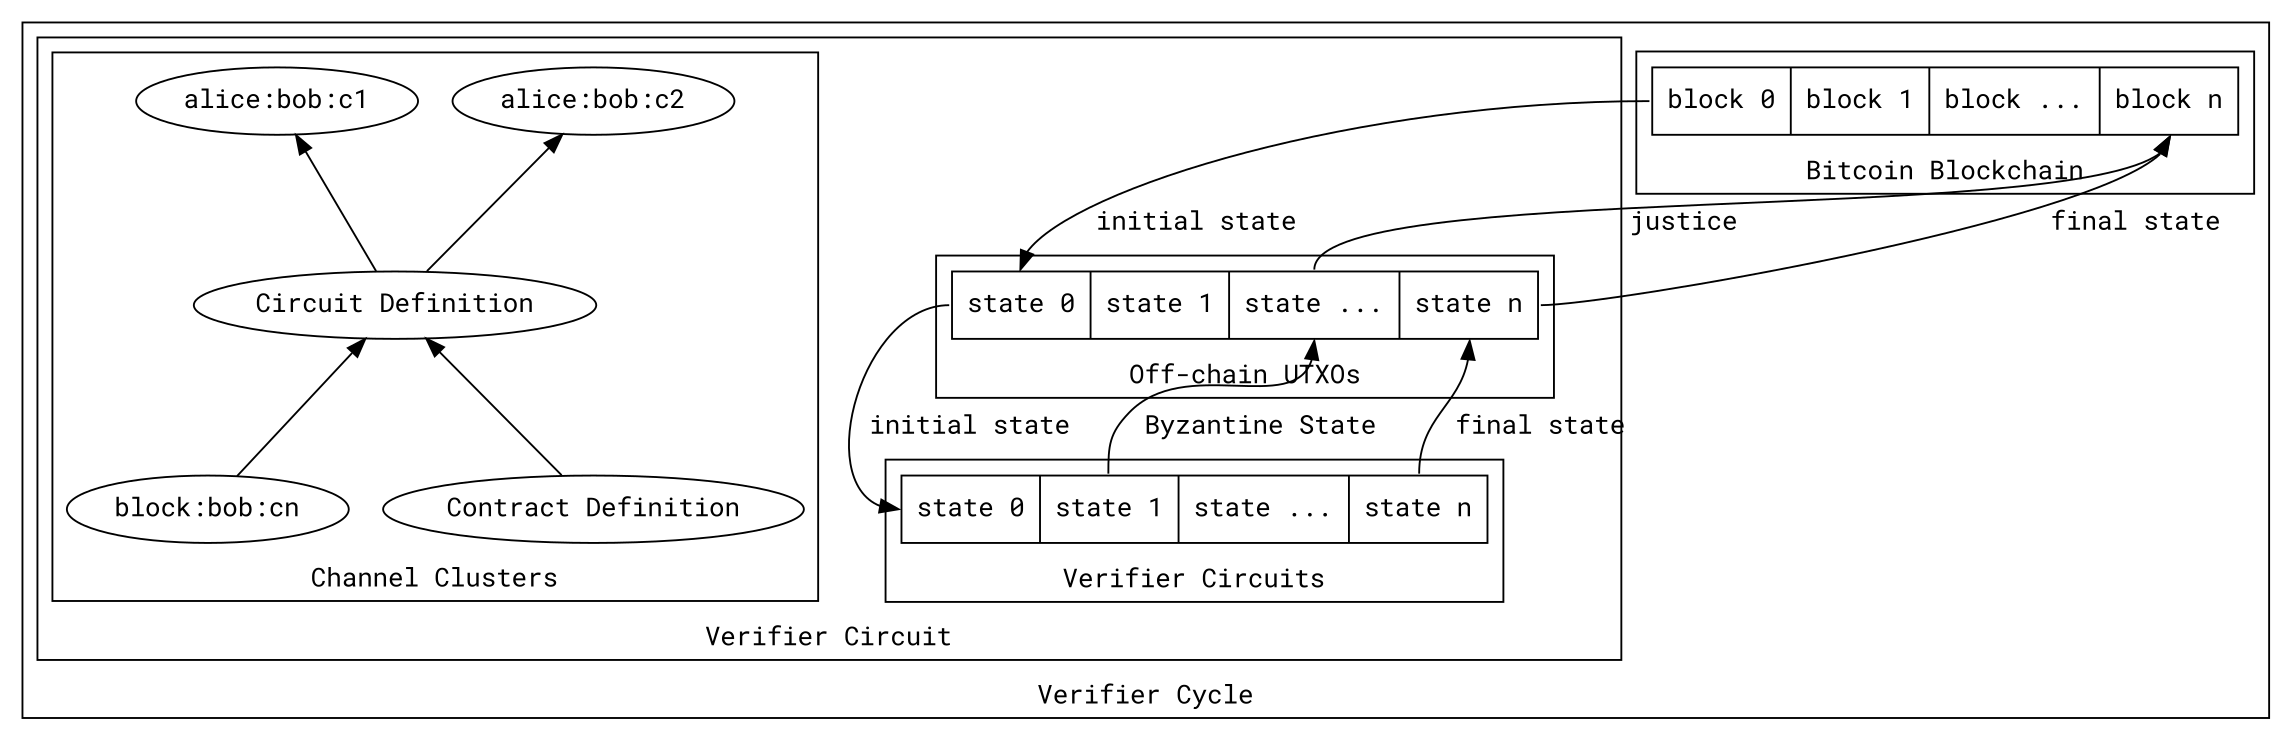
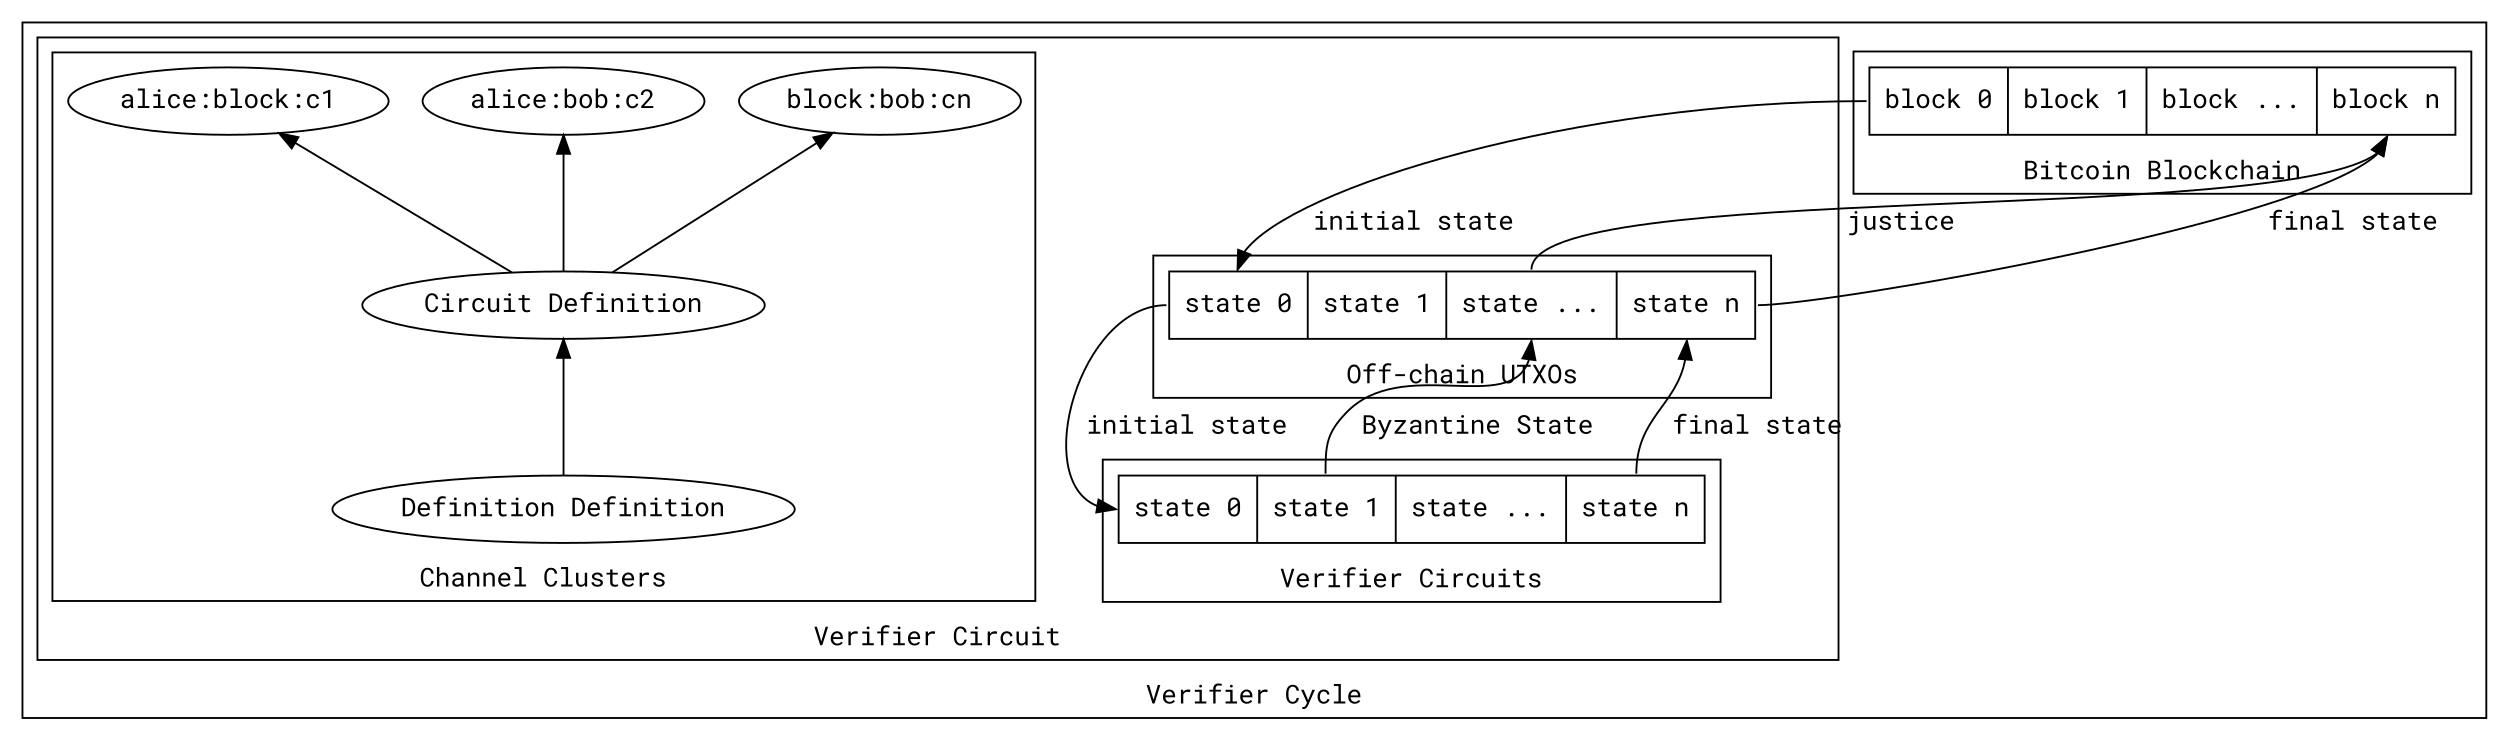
node "alice:bob:c1": label "alice:bob:c1" -> "alice:block:c1"
edge "block:bob:cn" -> "Circuit Definition": reversed
node "Contract Definition": label "Contract Definition" -> "Definition Definition"
